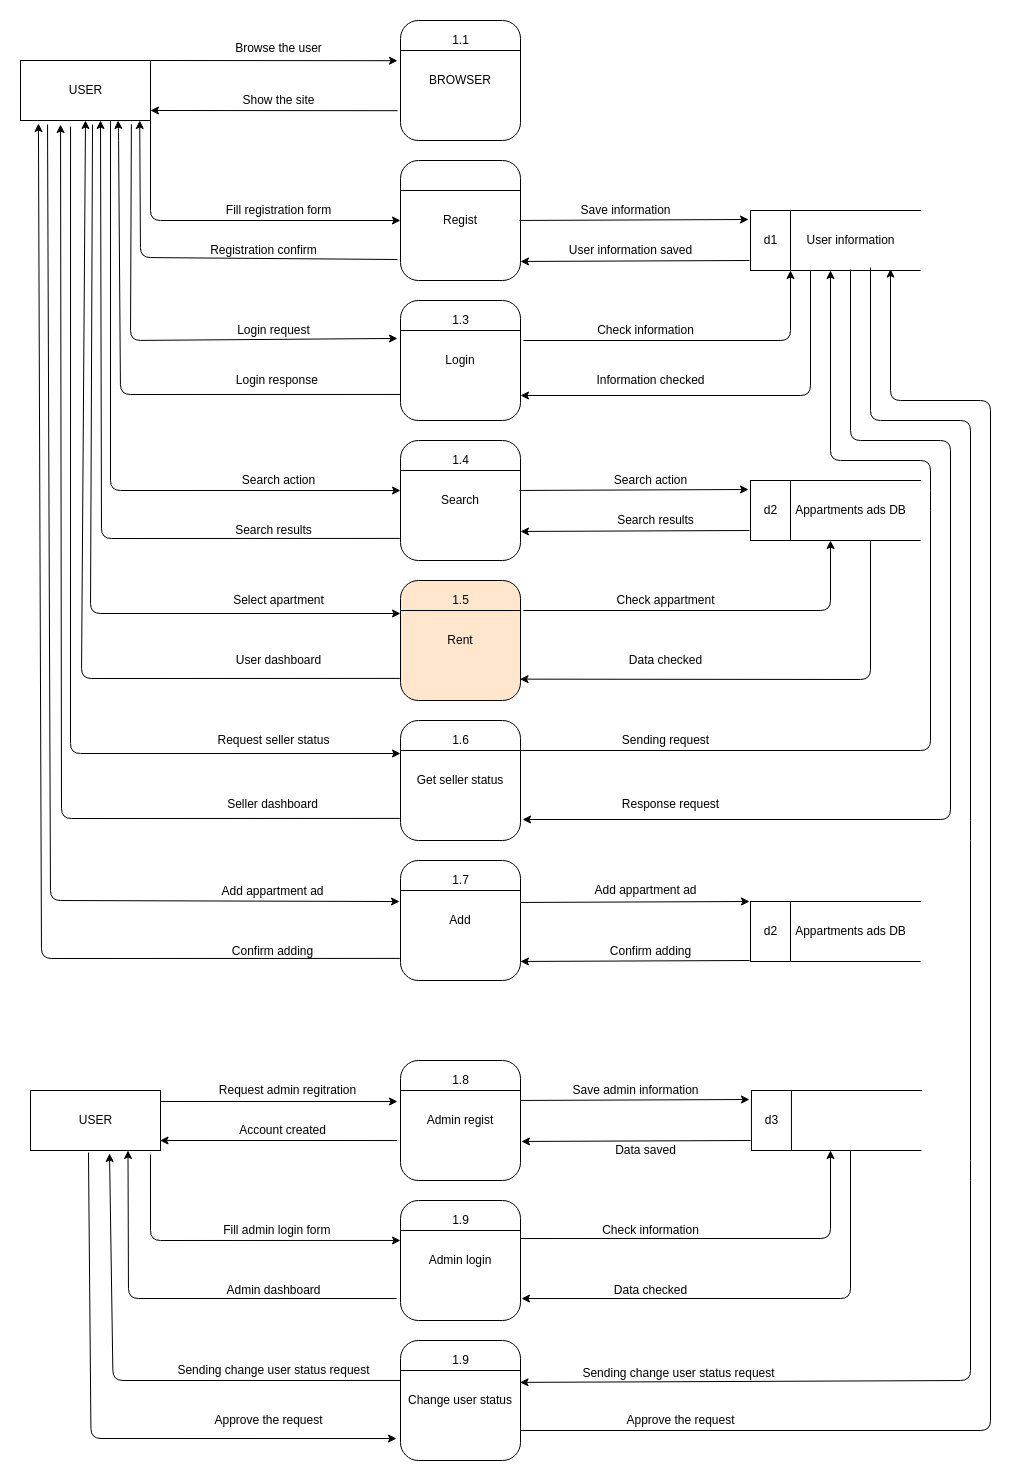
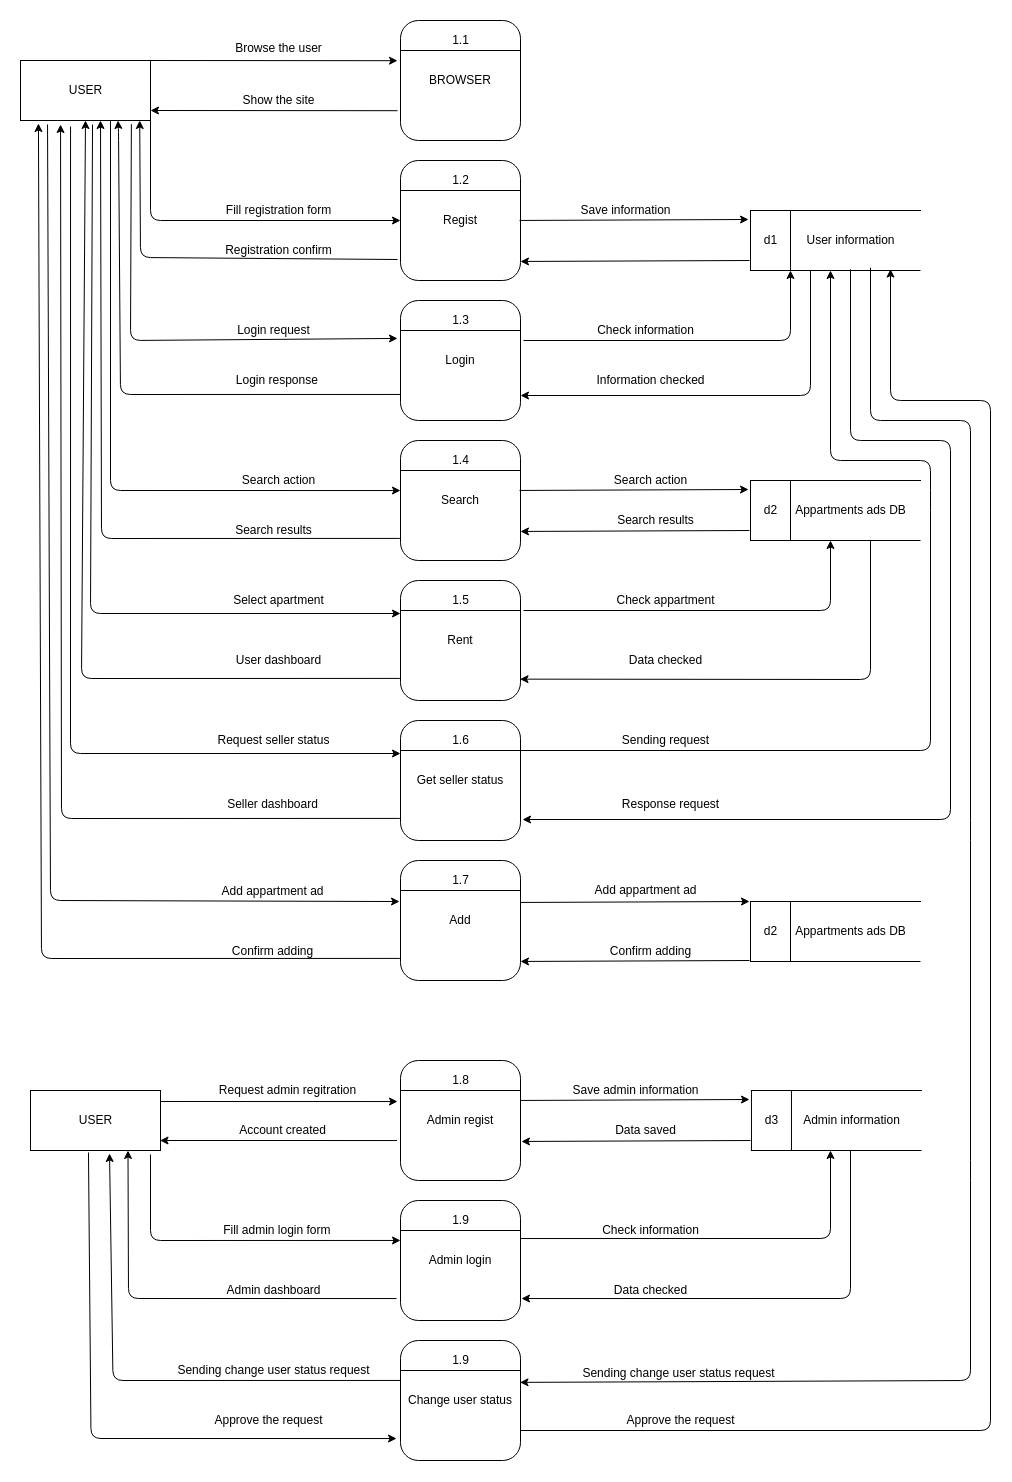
node "1.2": added
node "Registration confirm": moved (264, 251) -> (279, 251)
node "User information saved": removed
node "Rent": fillcolor #ffe6cc -> #ffffff
node "Admin information": added
node "Data saved": moved (646, 1151) -> (646, 1131)
